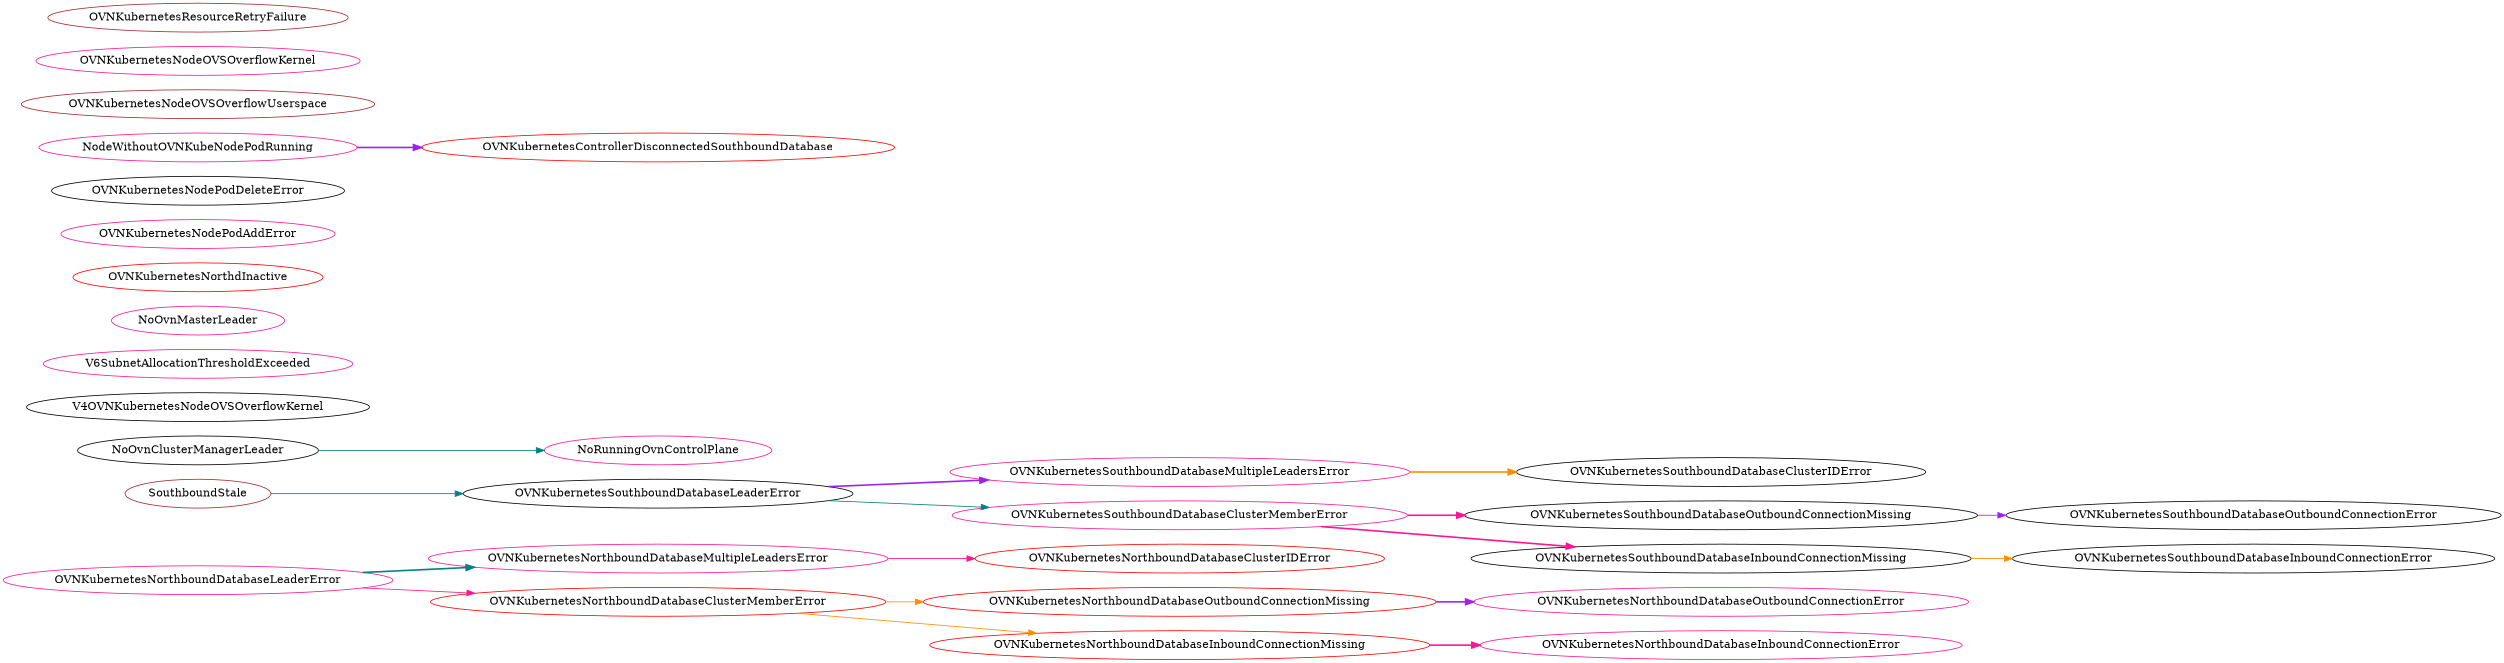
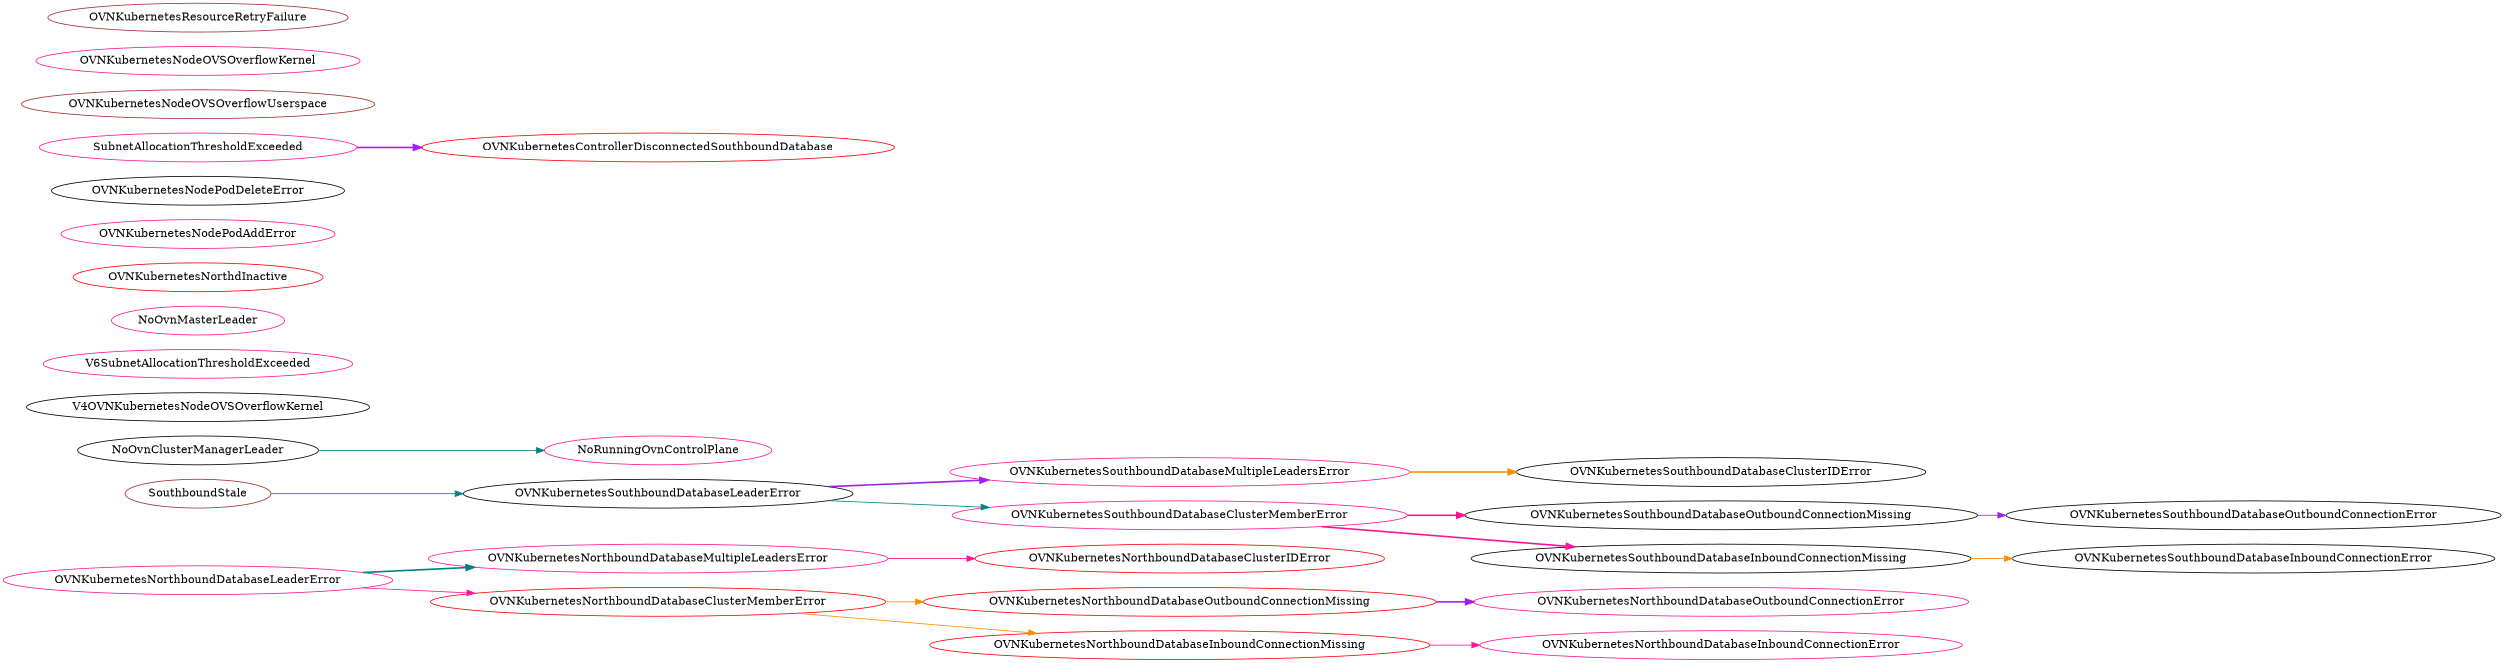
node "NodeWithoutOVNKubeNodePodRunning": label "NodeWithoutOVNKubeNodePodRunning" -> "SubnetAllocationThresholdExceeded"
edge "OVNKubernetesNorthboundDatabaseInboundConnectionMissing" -> "OVNKubernetesNorthboundDatabaseInboundConnectionError": style bold -> solid
